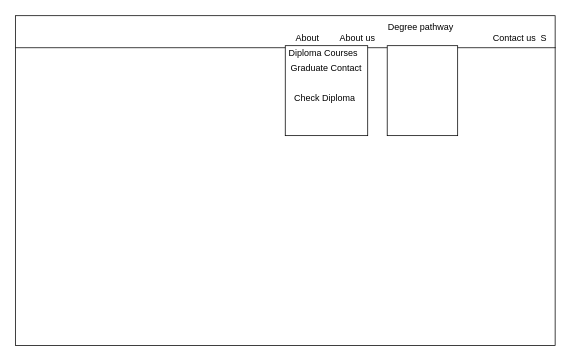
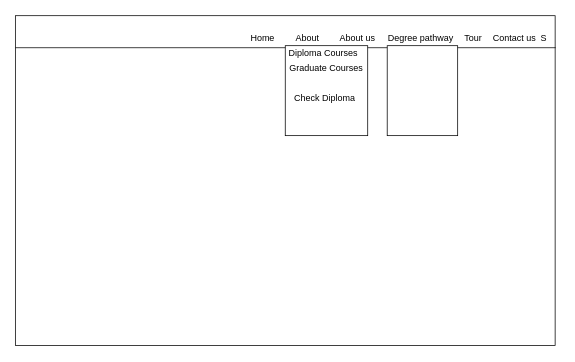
node "Degree pathway": moved (421, 27) -> (421, 38)
node "Home": added
node "Tour": added
node "Graduate Contact": label "Graduate Contact" -> "Graduate Courses"
